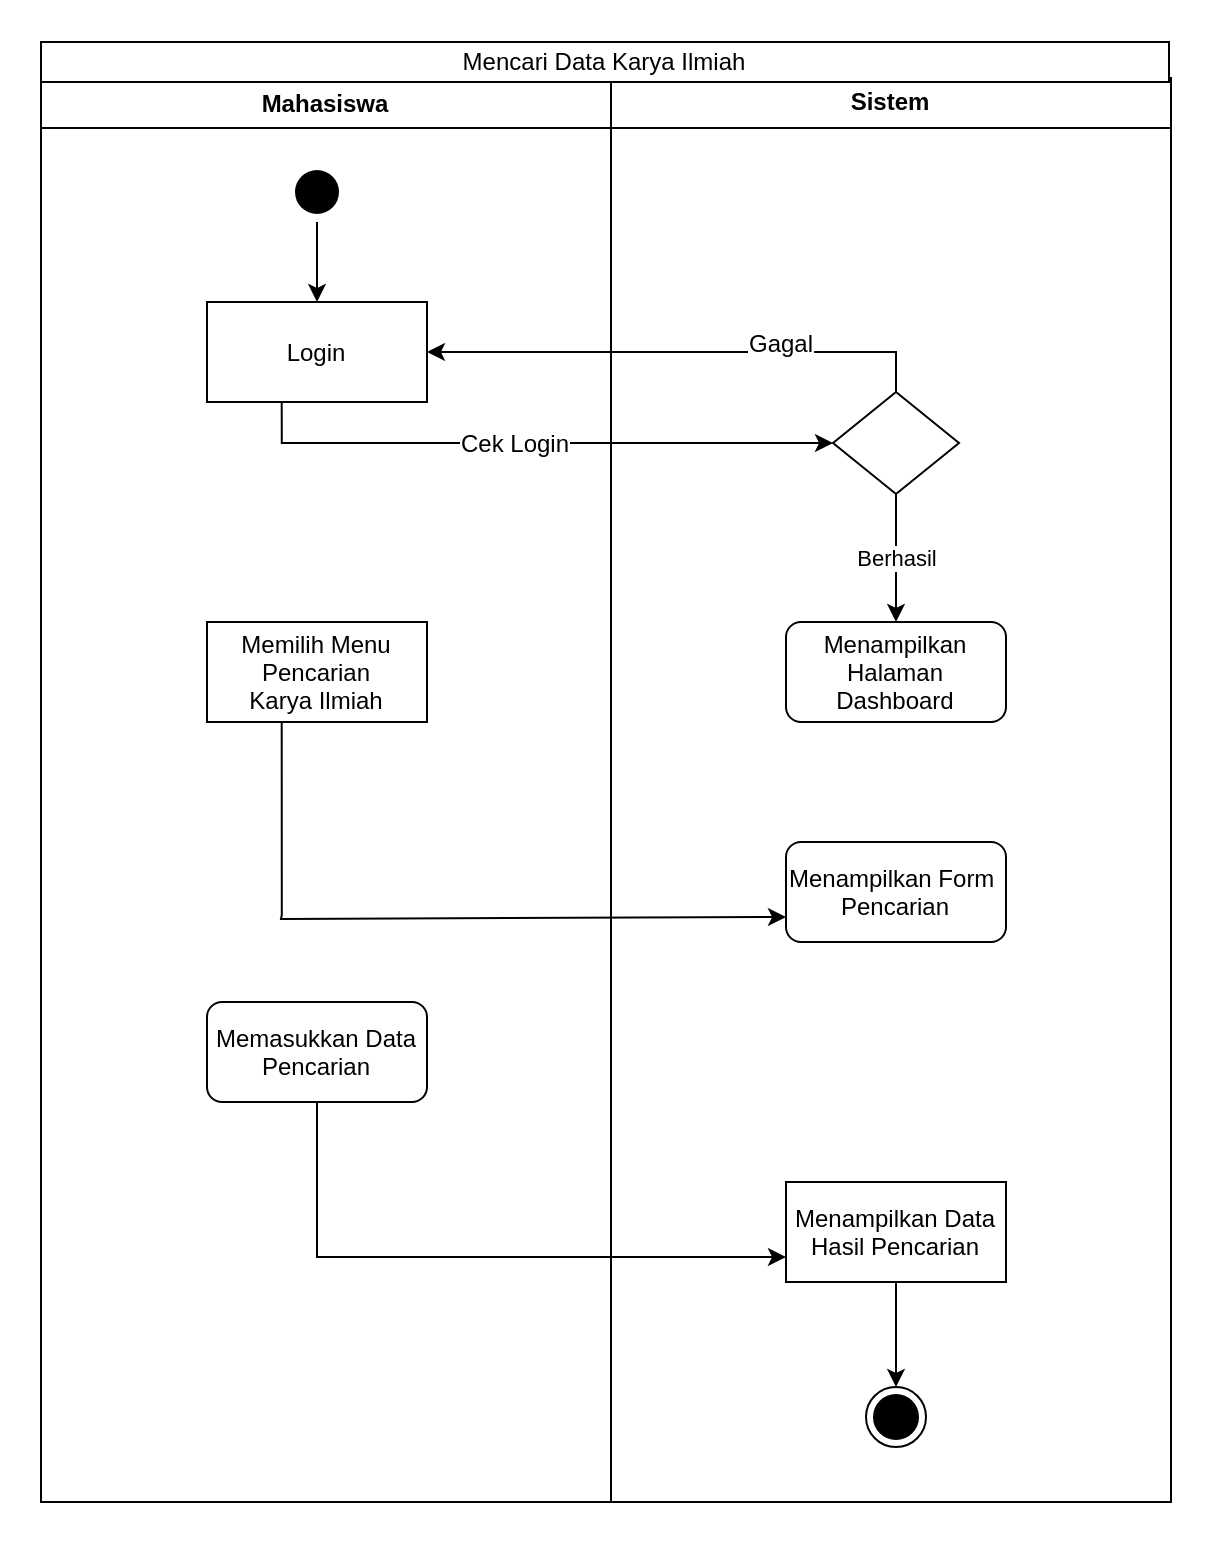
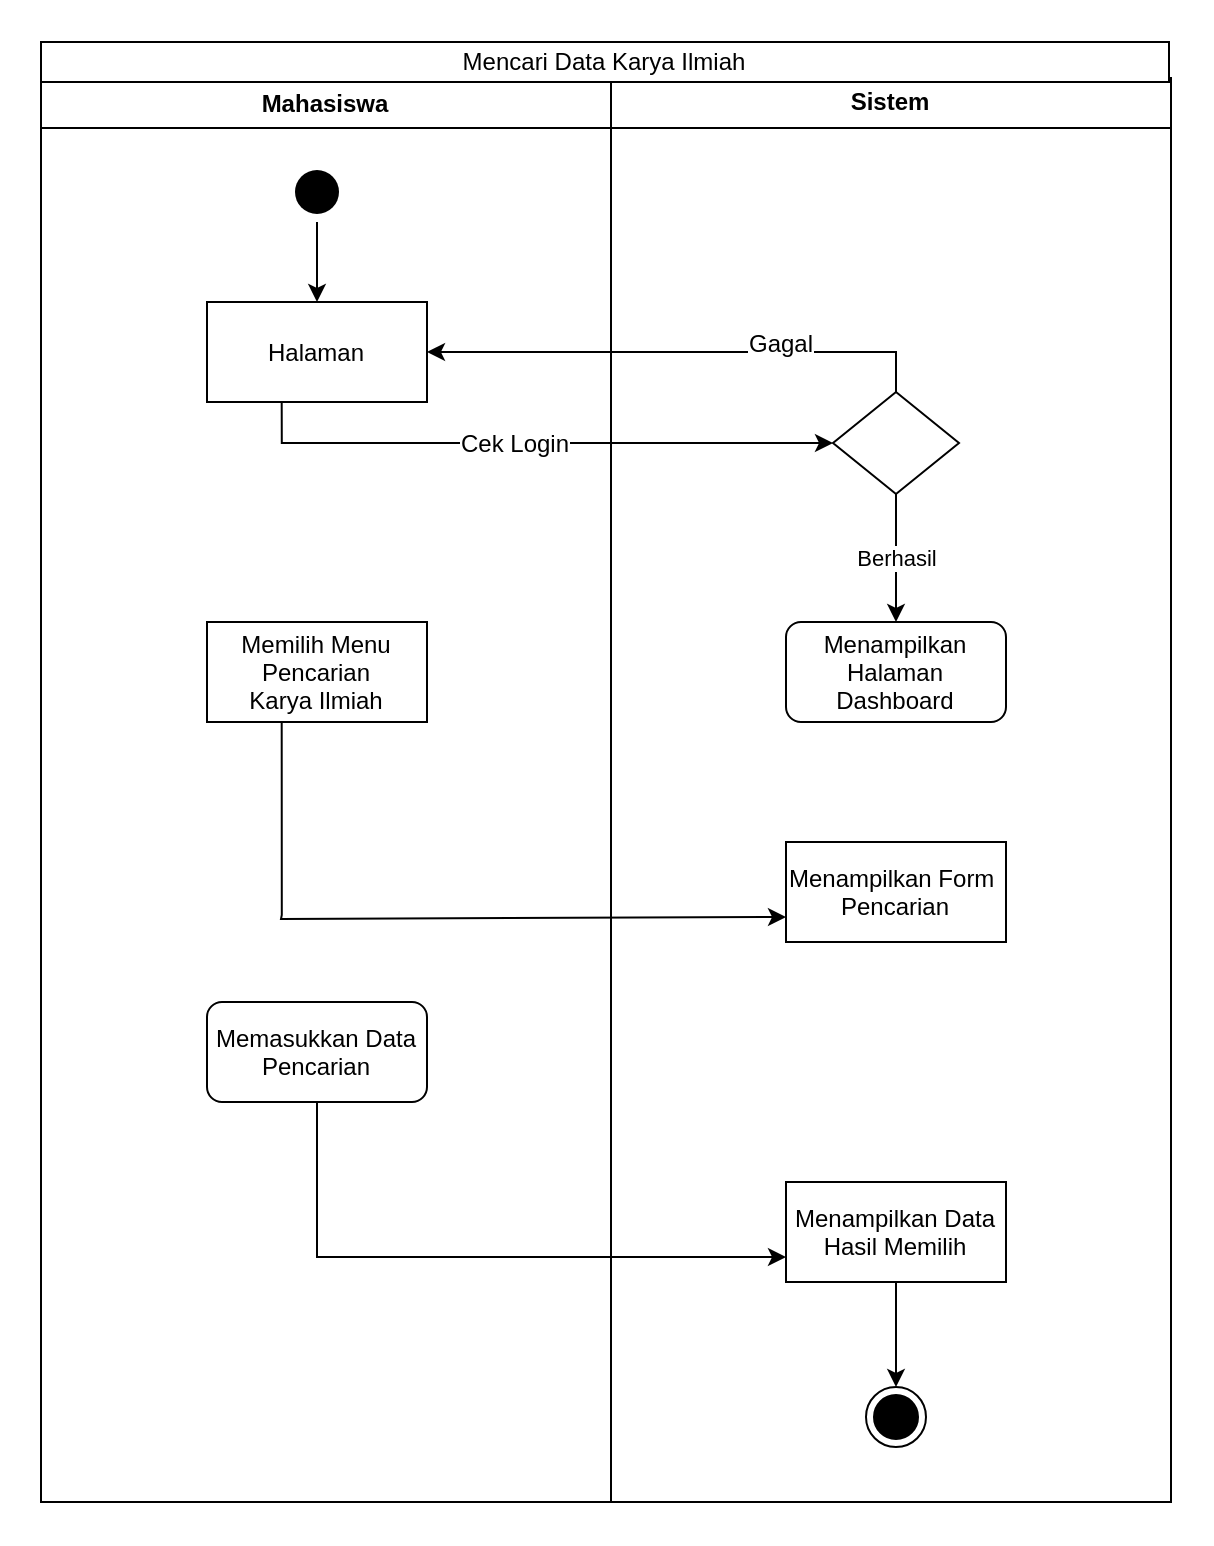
node "Login": label "Login" -> "Halaman"
node "Menampilkan Form Pencarian": shape rounded rectangle -> rectangle
node "Menampilkan Data Hasil Pencarian": label "Menampilkan Data Hasil Pencarian" -> "Menampilkan Data Hasil Memilih"
